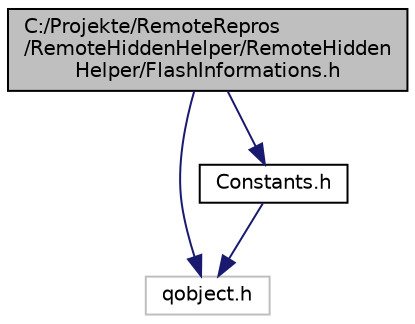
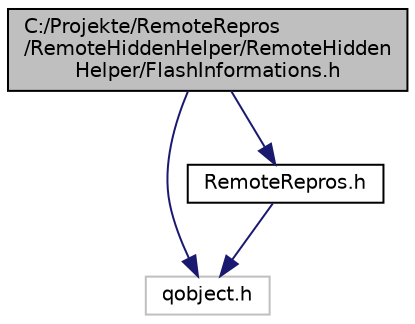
node "Constants.h": label "Constants.h" -> "RemoteRepros.h"
